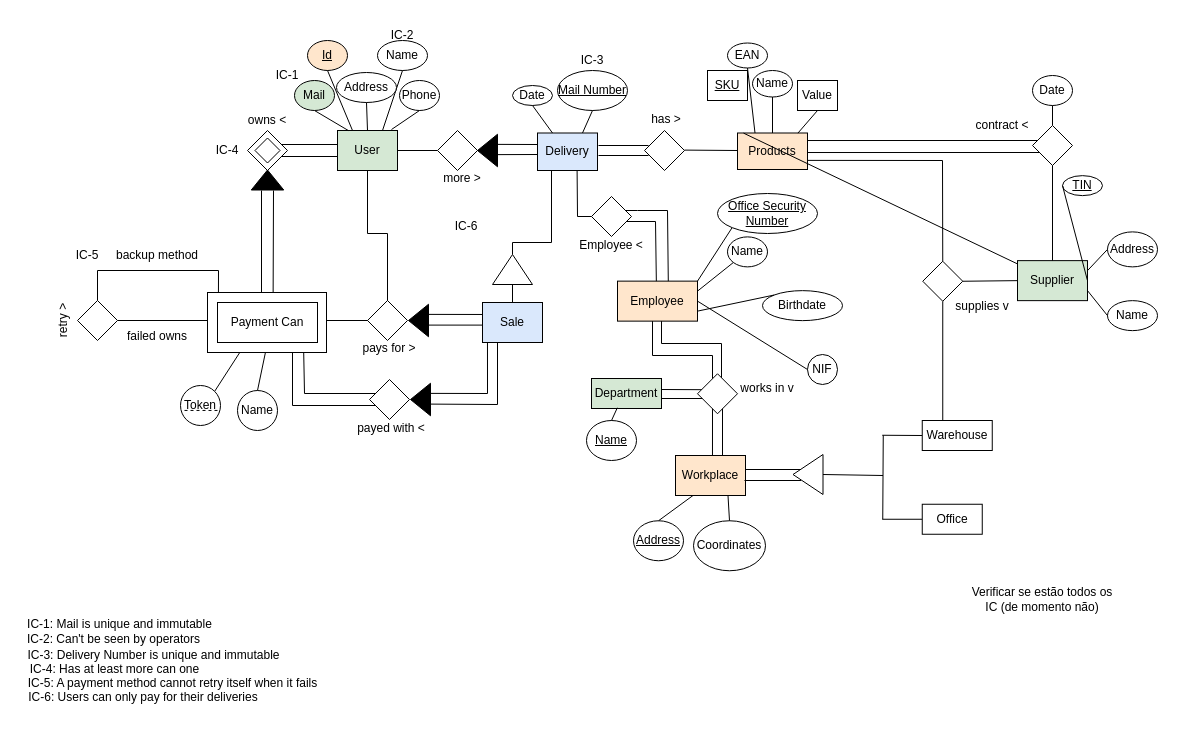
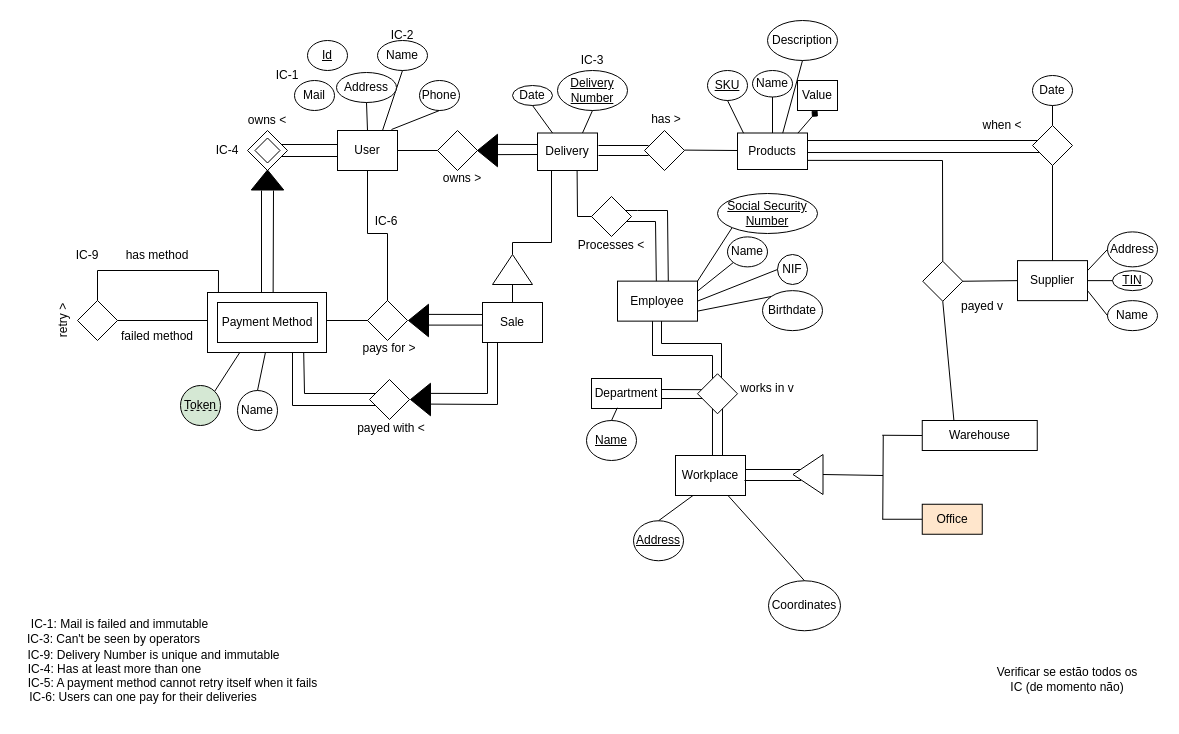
node "Description": added
node "Id": fillcolor #ffe6cc -> #ffffff
node "EAN": removed
node "SKU": shape rectangle -> ellipse
node "Mail Number": label "Mail Number" -> "Delivery Number"
node "Mail": fillcolor #d5e8d4 -> #ffffff
node "Phone": moved (420, 96) -> (440, 96)
edge "Description" -- "Products": added
edge "Id" -- "User": removed
edge "EAN" -- "Products": removed
edge "Value" -- "Products": arrowhead none -> diamond
edge "Mail" -- "User": removed
node "contract <": label "contract <" -> "when <"
node "User": fillcolor #d5e8d4 -> #ffffff
node "Products": fillcolor #ffe6cc -> #ffffff
node "Delivery": fillcolor #dae8fc -> #ffffff
node "more >": label "more >" -> "owns >"
node "TIN": moved (1083, 186) -> (1133, 281)
edge "Products" -- "Supplier": now "Products" -- "SKU"
node "Office Security Number": label "Office Security Number" -> "Social Security Number"
node "IC-6": moved (467, 227) -> (387, 222)
node "Employee <": label "Employee <" -> "Processes <"
node "IC-5": label "IC-5" -> "IC-9"
node "backup method": label "backup method" -> "has method"
node "Supplier": fillcolor #d5e8d4 -> #ffffff
node "Employee": fillcolor #ffe6cc -> #ffffff
node "Birthdate": size 80x30 -> 60x40
node "supplies v": label "supplies v" -> "payed v"
node "Payment Can": label "Payment Can" -> "Payment Method"
node "Sale": fillcolor #dae8fc -> #ffffff
node "failed owns": label "failed owns" -> "failed method"
node "NIF": moved (823, 370) -> (793, 270)
node "Department": fillcolor #d5e8d4 -> #ffffff
node "Token": fillcolor #ffffff -> #d5e8d4
node "Warehouse": size 70x30 -> 115x30
node "Workplace": fillcolor #ffe6cc -> #ffffff
node "Office": fillcolor #ffffff -> #ffe6cc
node "Coordinates": moved (730, 546) -> (805, 606)
node "Verificar se estão todos os IC (de momento não)": moved (1042, 600) -> (1067, 680)
node "IC-1: Mail is unique and immutable": label "IC-1: Mail is unique and immutable" -> "IC-1: Mail is failed and immutable"
node "IC-2: Can't be seen by operators": label "IC-2: Can't be seen by operators" -> "IC-3: Can't be seen by operators"
node "IC-3: Delivery Number is unique and immutable": label "IC-3: Delivery Number is unique and immutable" -> "IC-9: Delivery Number is unique and immutable"
node "IC-4: Has at least more can one": label "IC-4: Has at least more can one" -> "IC-4: Has at least more than one"
node "IC-6: Users can only pay for their deliveries": label "IC-6: Users can only pay for their deliveries" -> "IC-6: Users can one pay for their deliveries"
